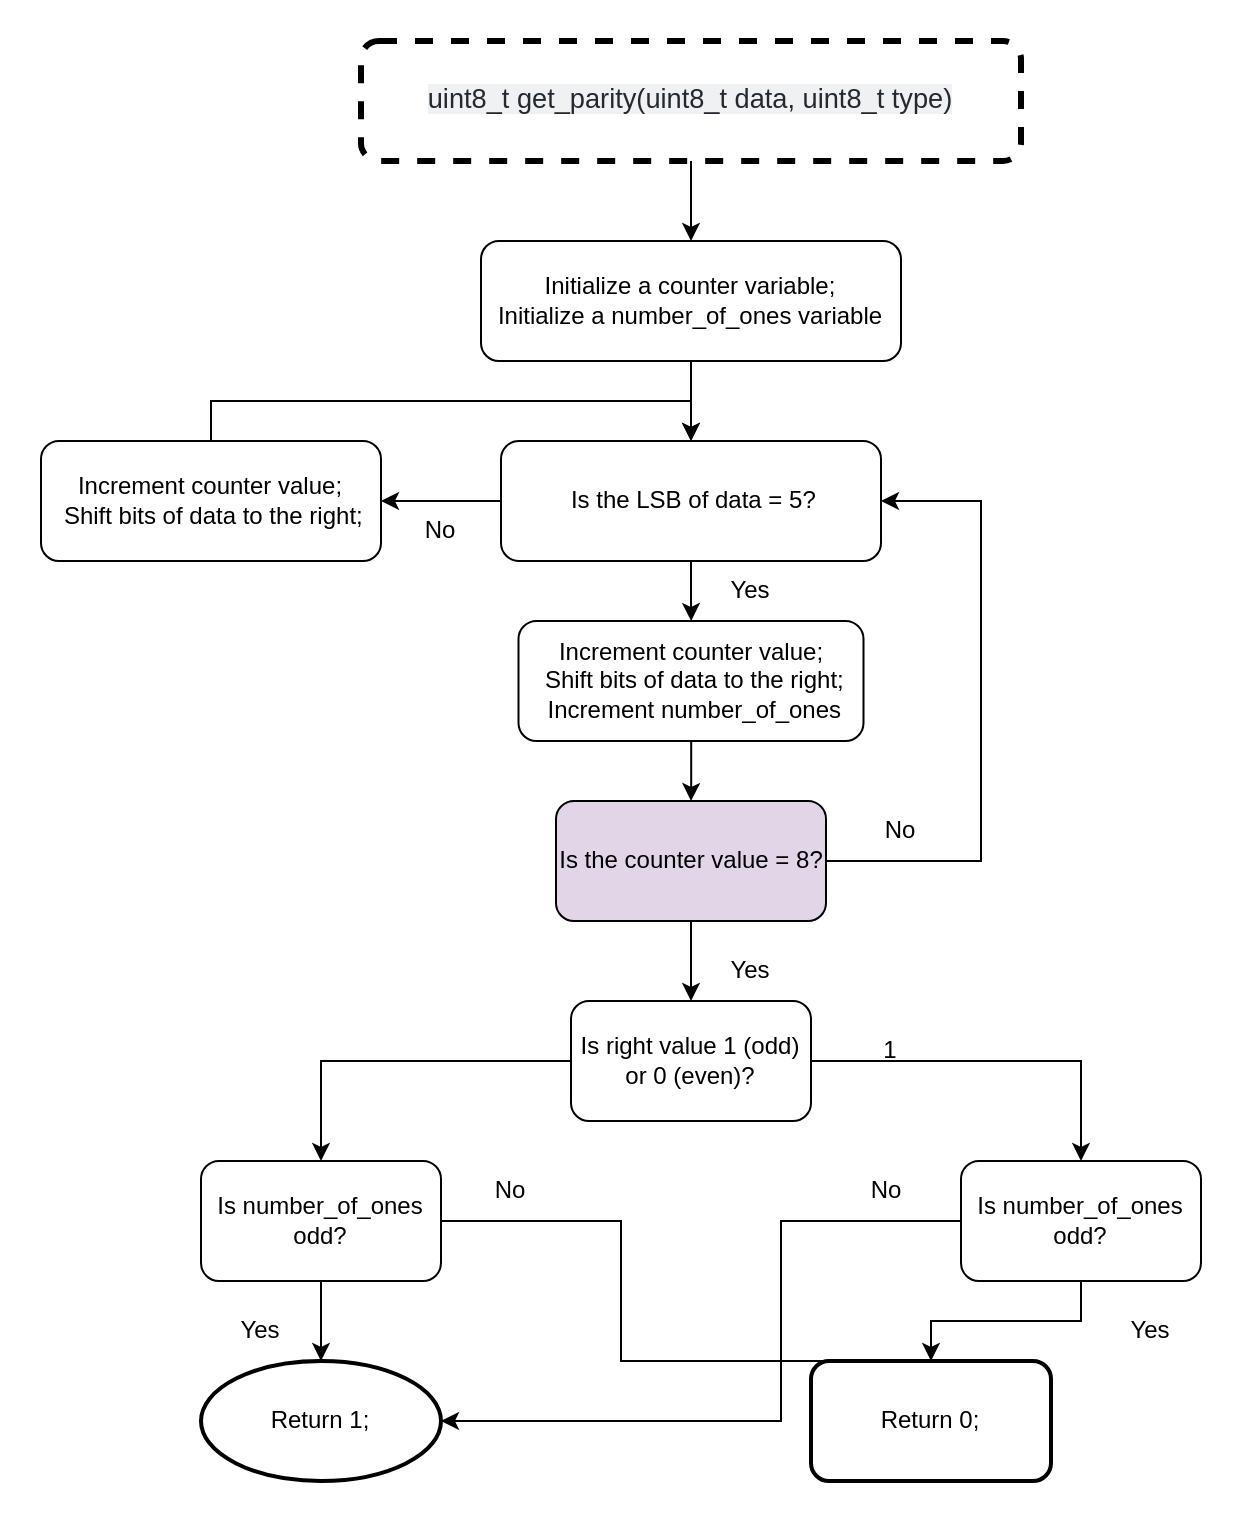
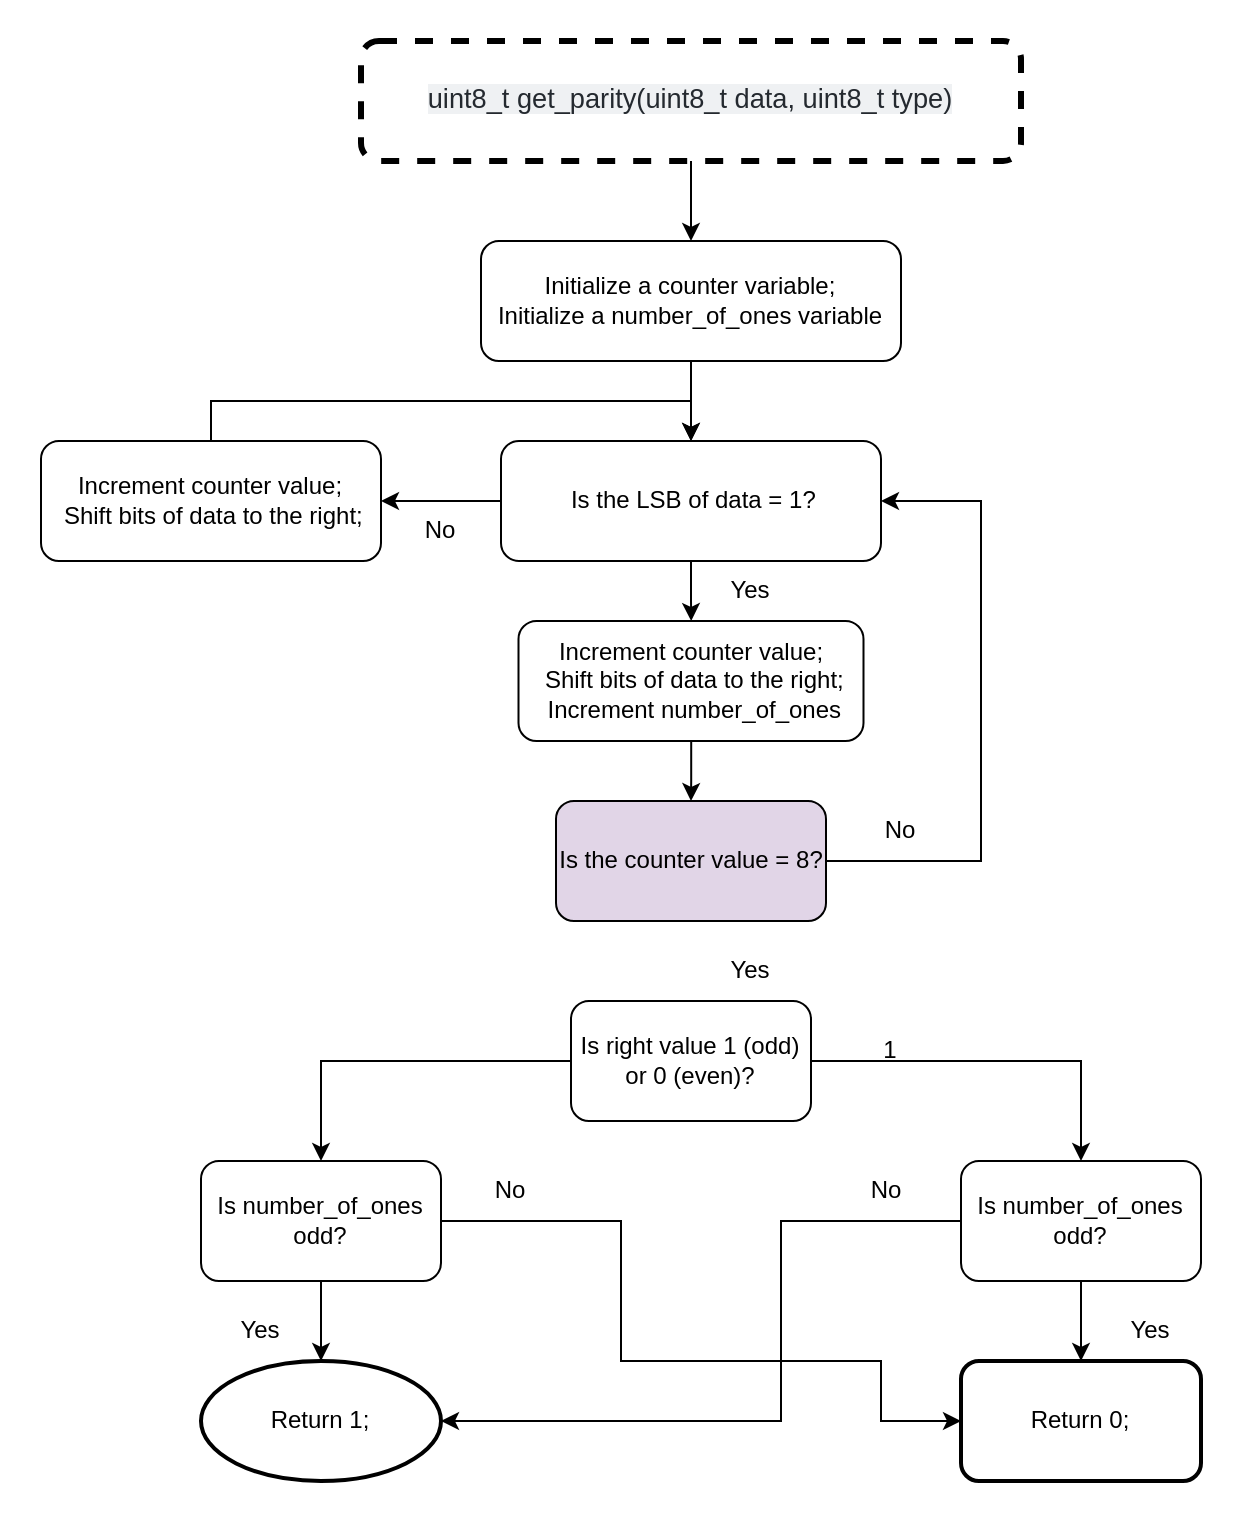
node "Is the LSB of data = 5?": label "Is the LSB of data = 5?" -> "Is the LSB of data = 1?"
edge "Is the counter value = 8?" -> "Is right value 1 (odd) or 0 (even)?": removed
node "Return 0;": moved (931, 1421) -> (1081, 1421)
